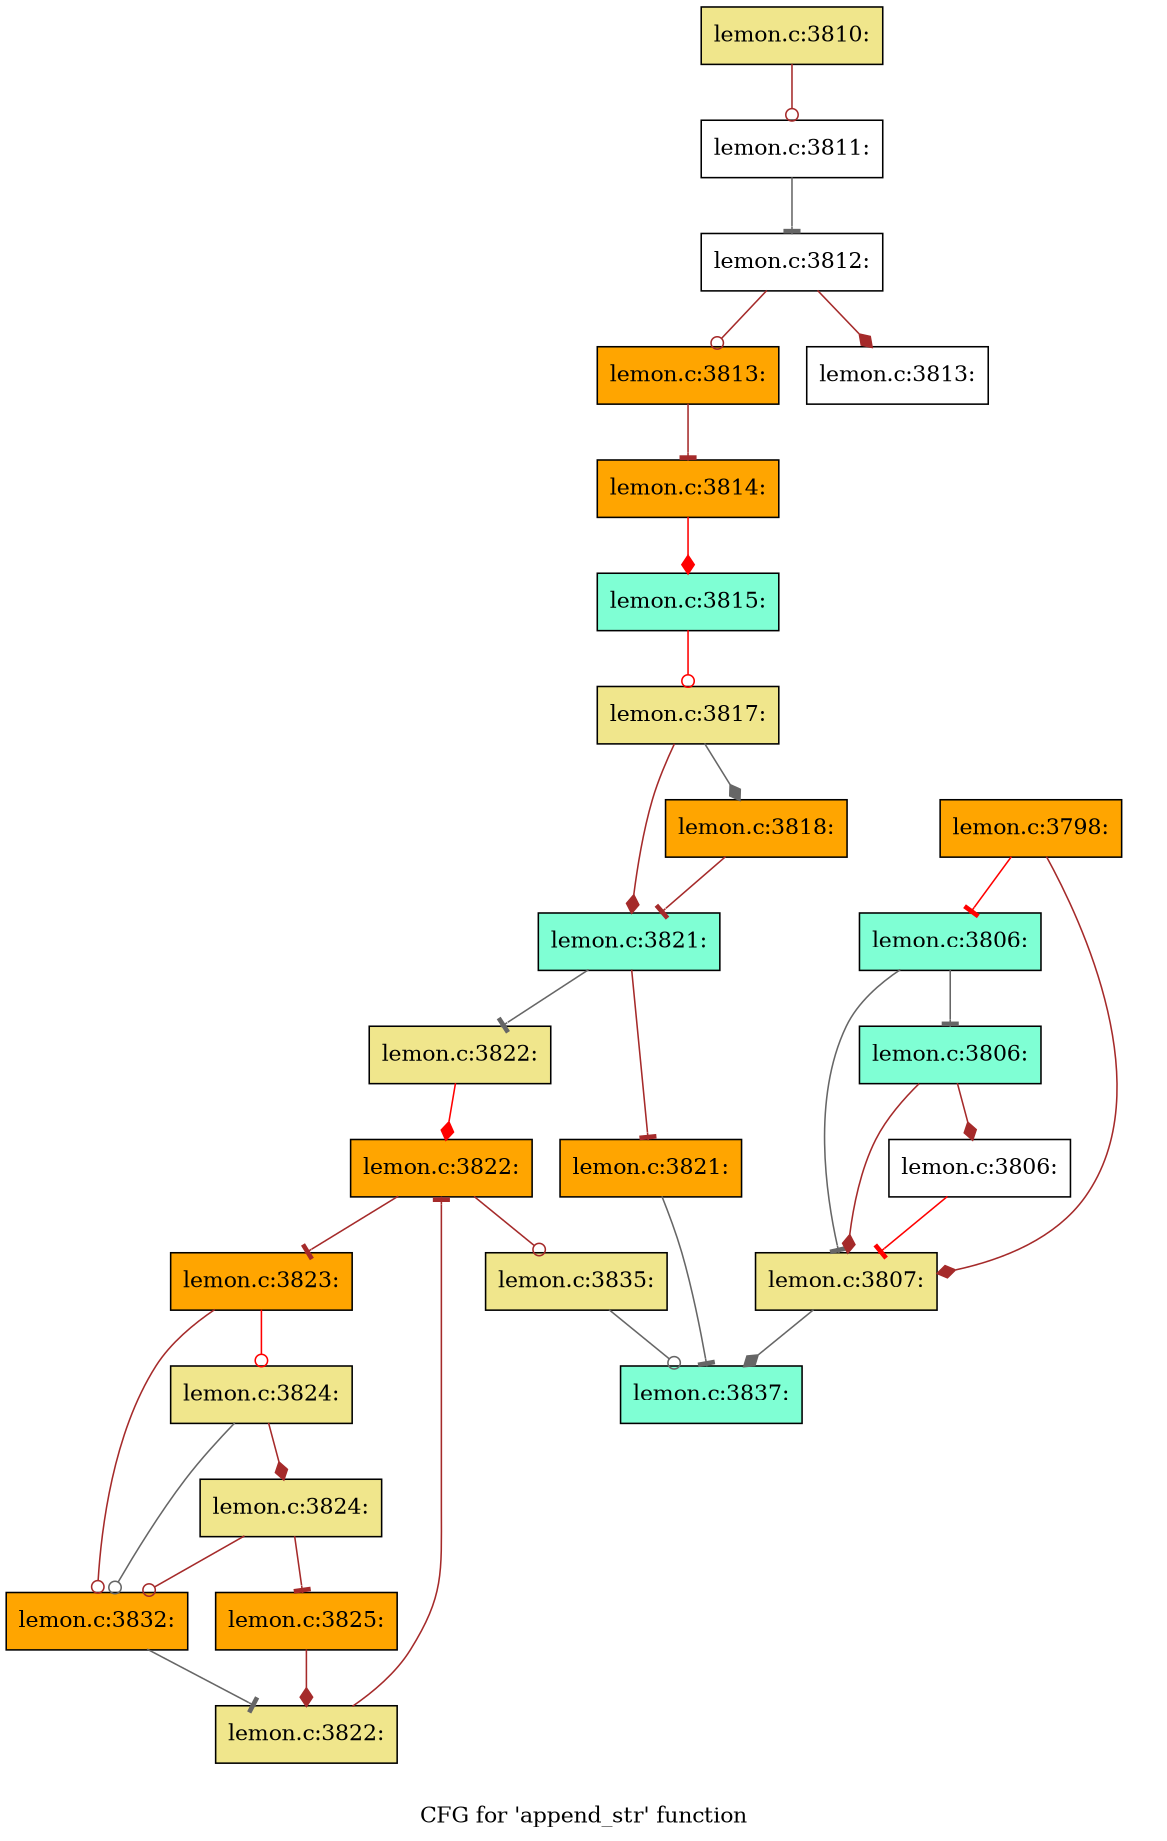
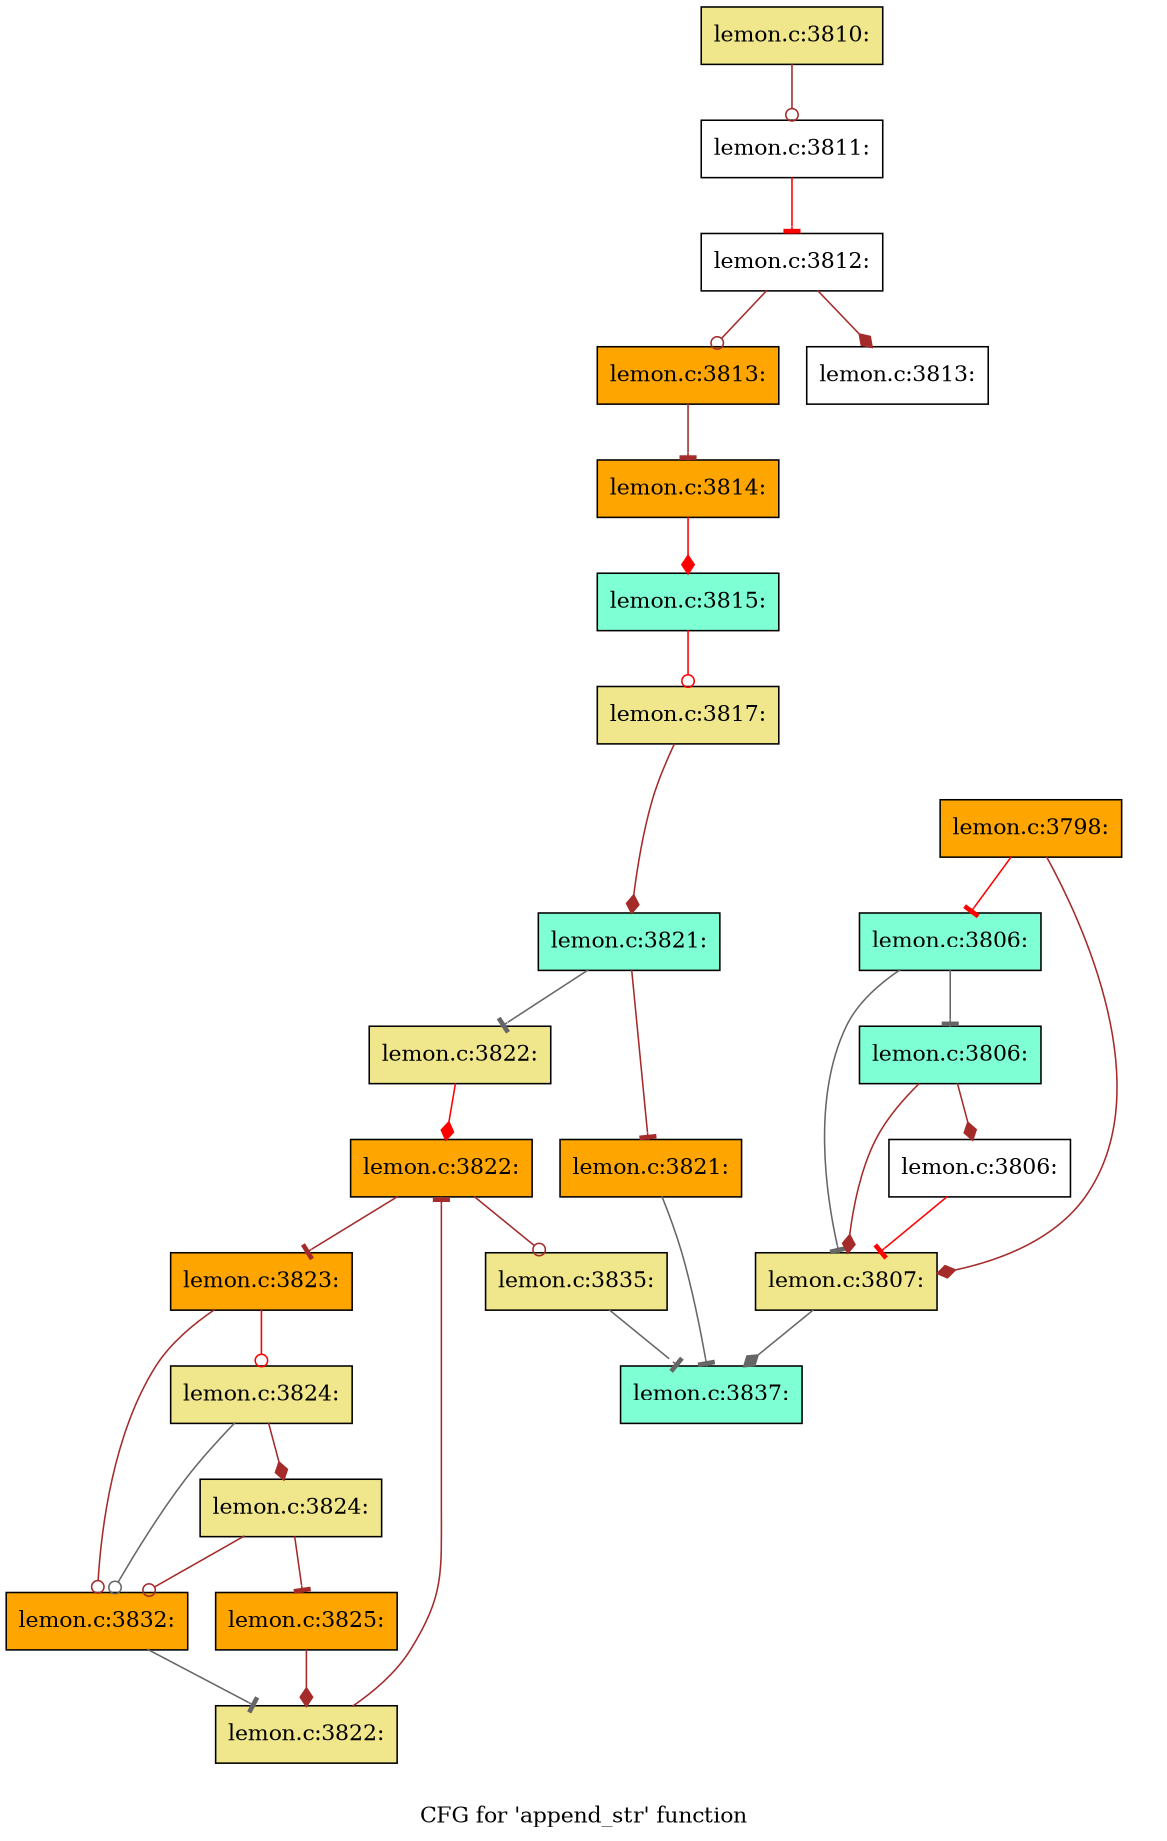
edge "lemon.c:3811:" -> "lemon.c:3812:": color gray40 -> red
node "lemon.c:3818:": removed
edge "lemon.c:3835:" -> "lemon.c:3837:": arrowhead odot -> tee
